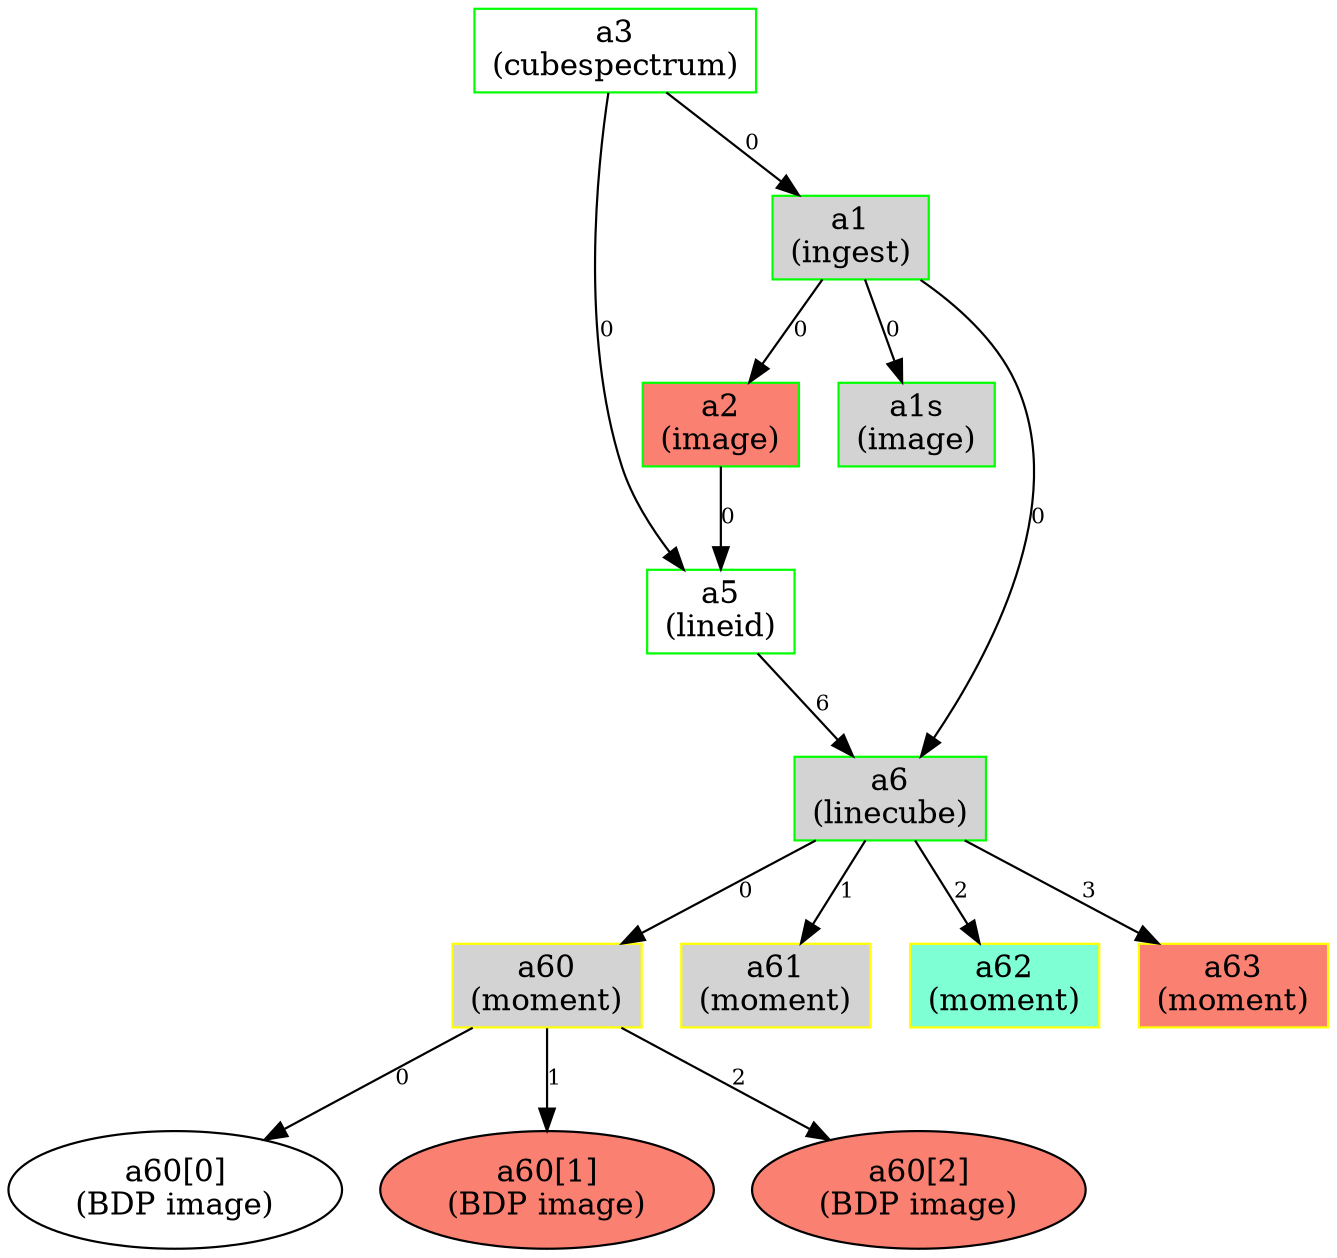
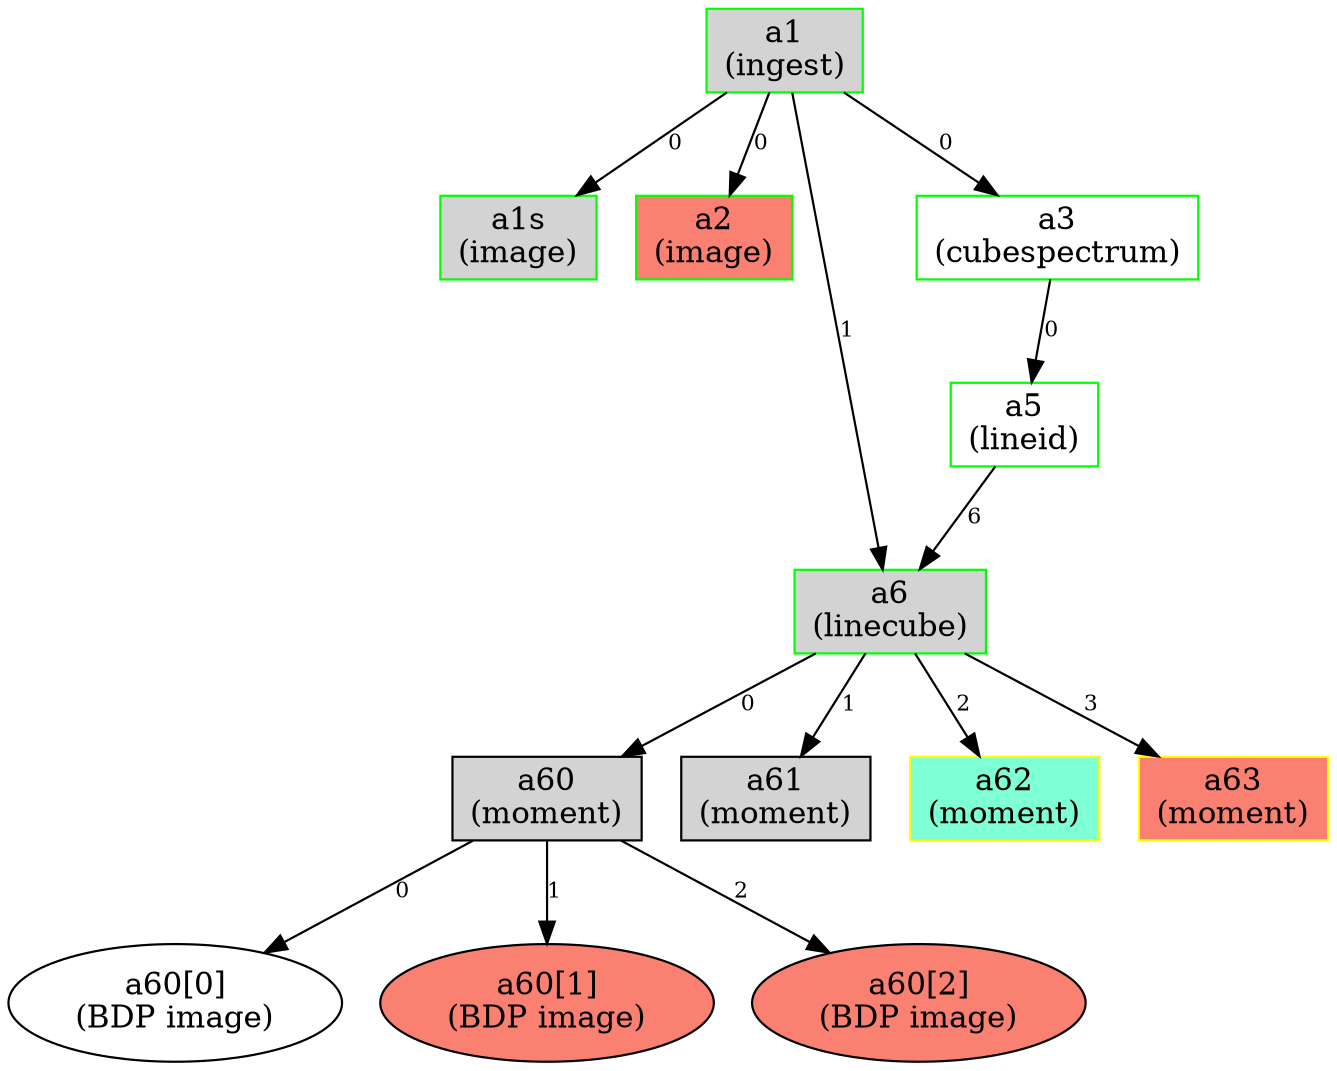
edge "a3 (cubespectrum)" -> "a1 (ingest)": reversed
edge "a2 (image)" -> "a5 (lineid)": removed, label "0"
edge "a1 (ingest)" -> "a6 (linecube)": label "0" -> "1"
node "a60 (moment)": color yellow -> black
node "a61 (moment)": color yellow -> black
